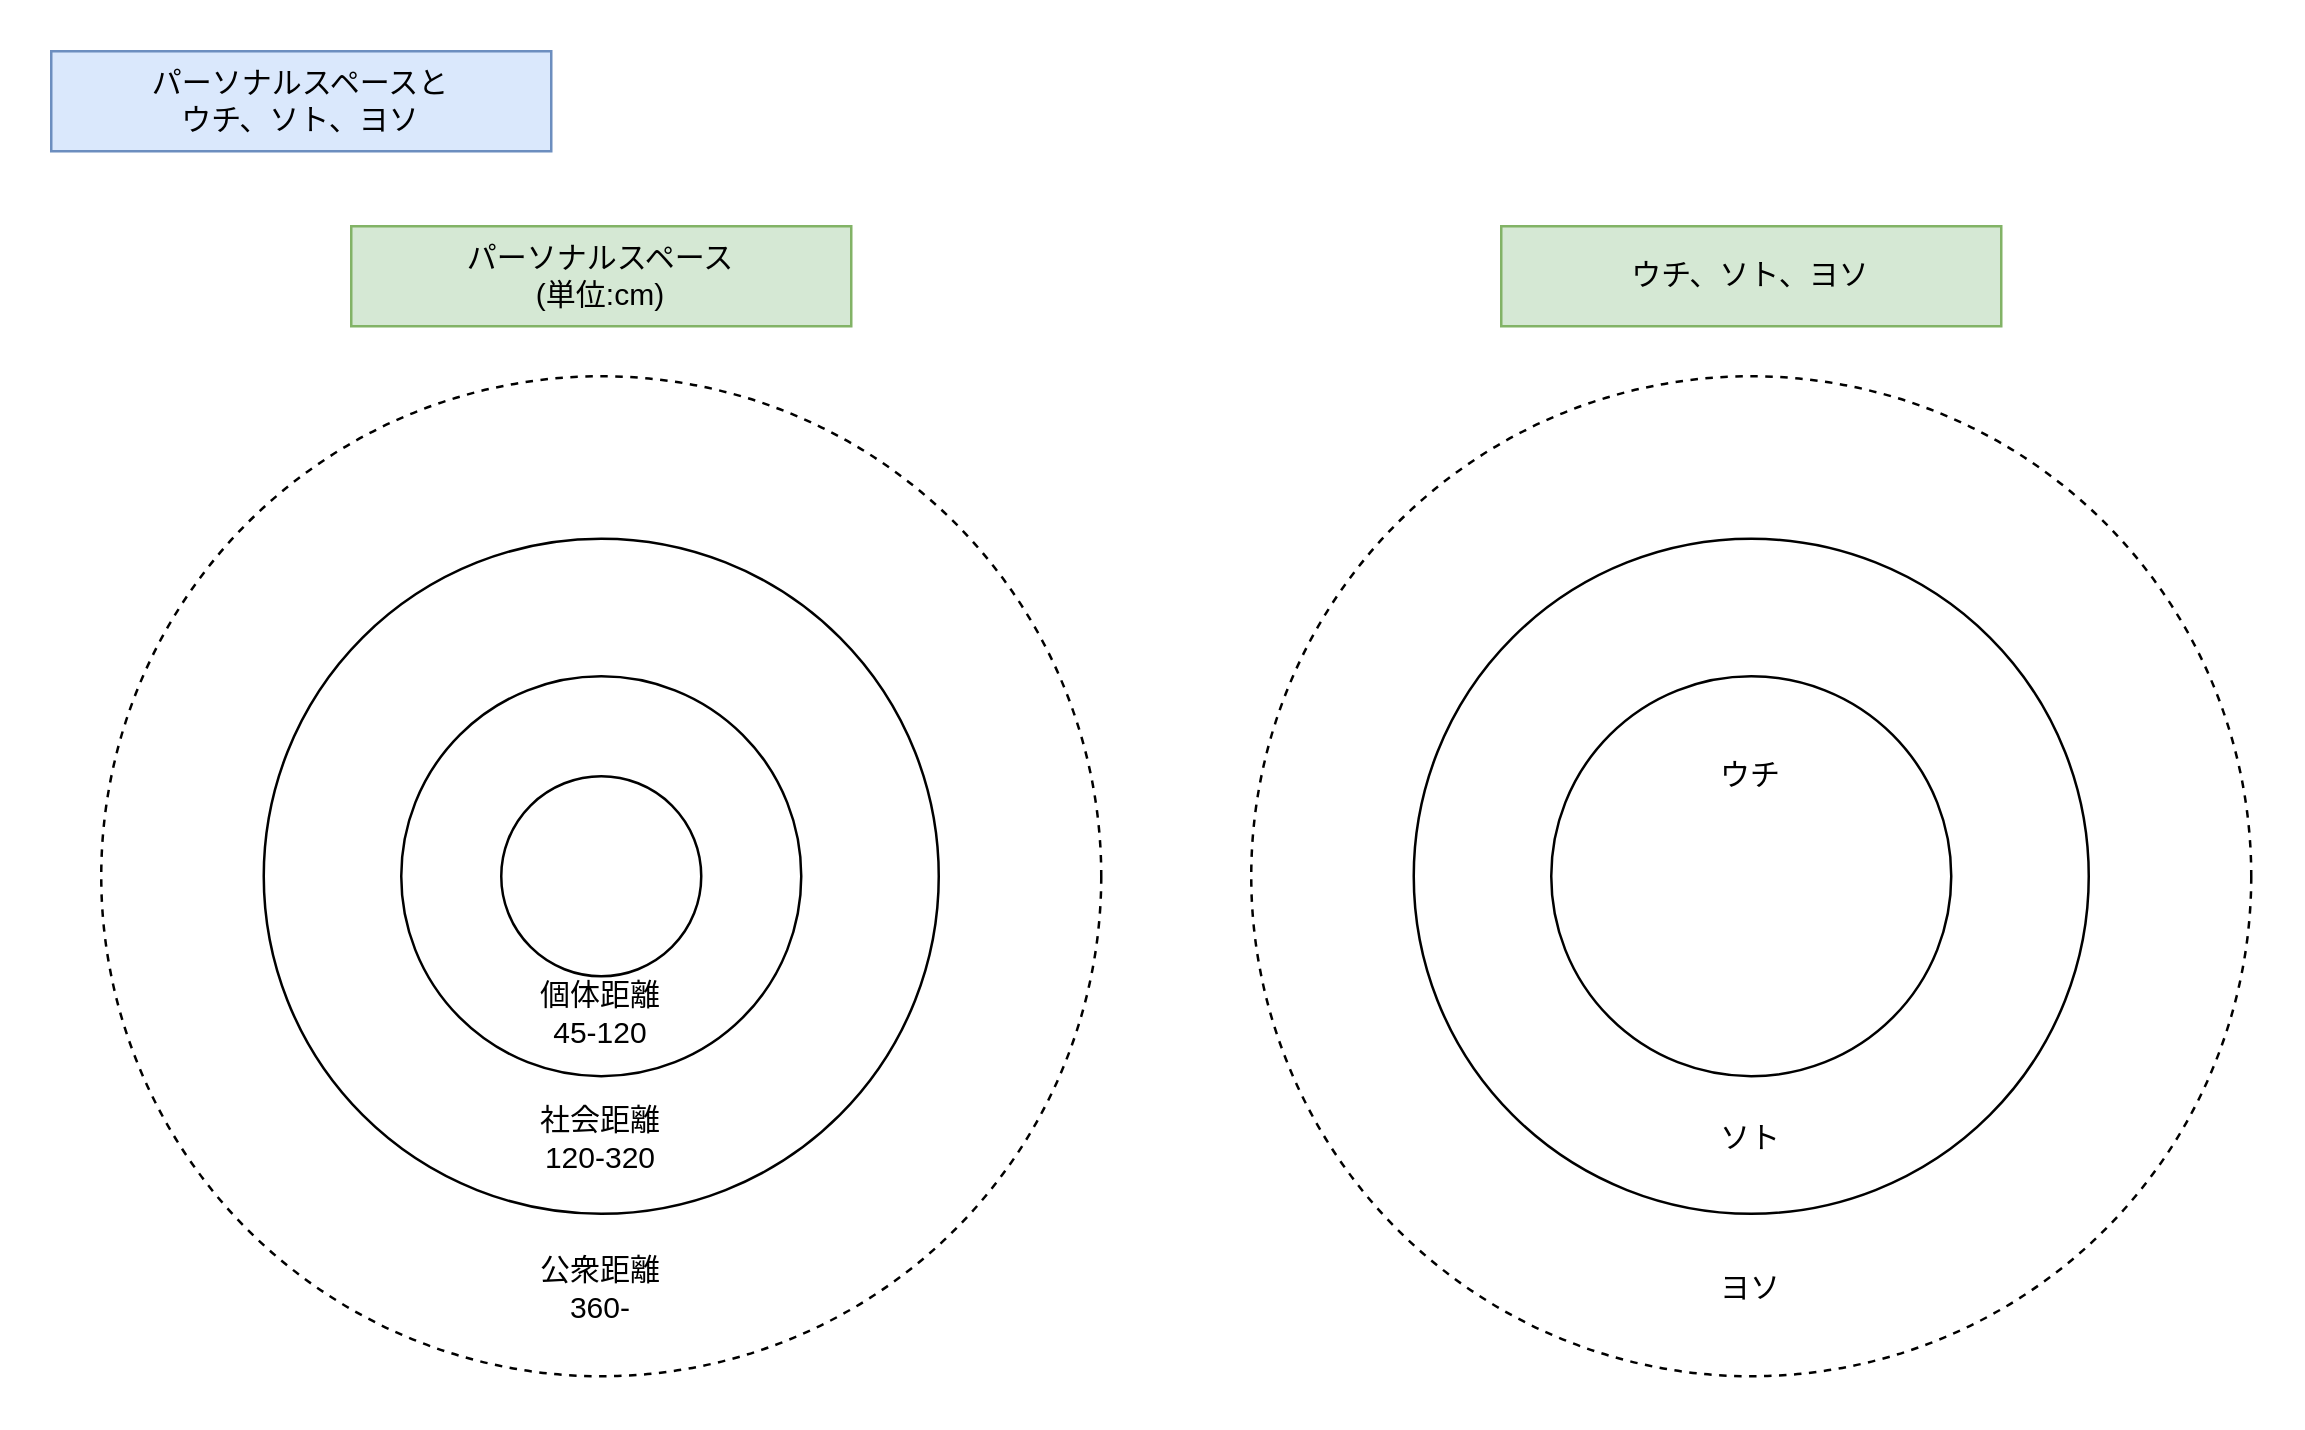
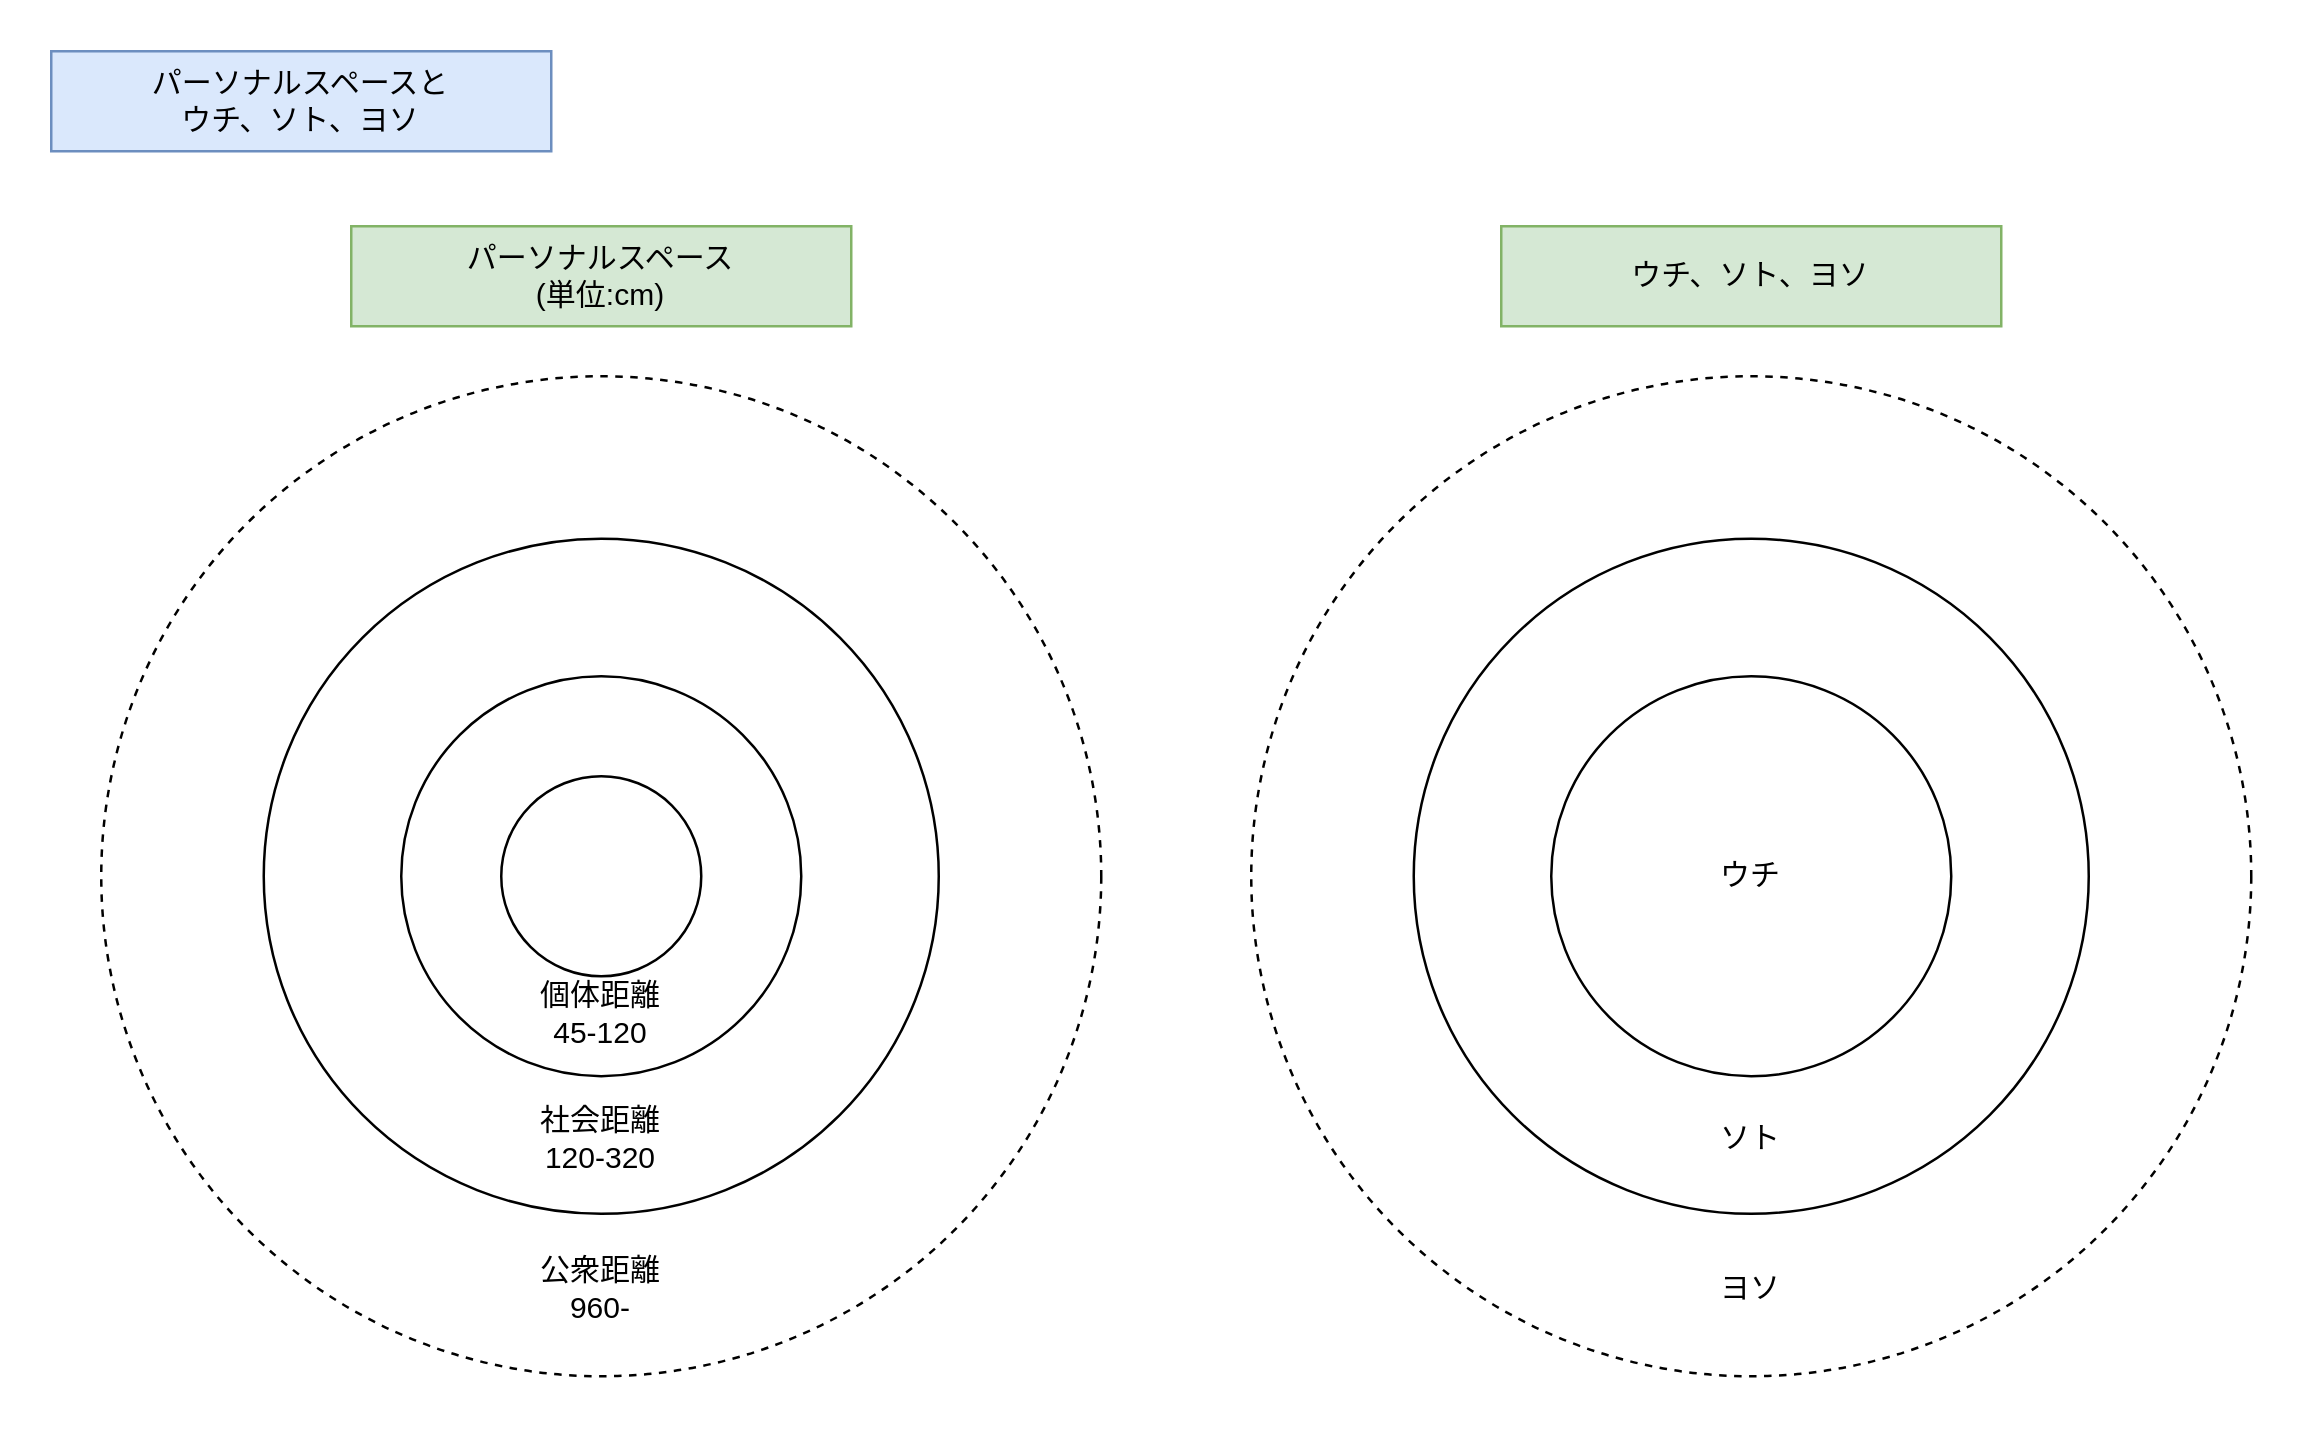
node "ウチ": moved (1751, 776) -> (1751, 876)
node "公衆距離 360-": label "公衆距離 360-" -> "公衆距離 960-"
